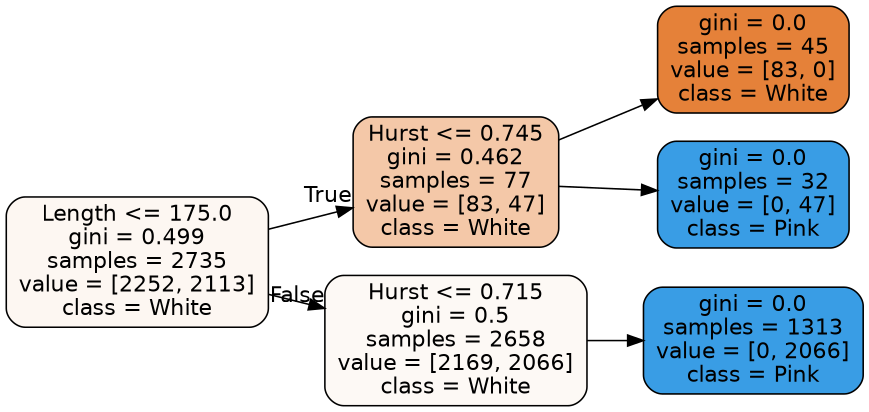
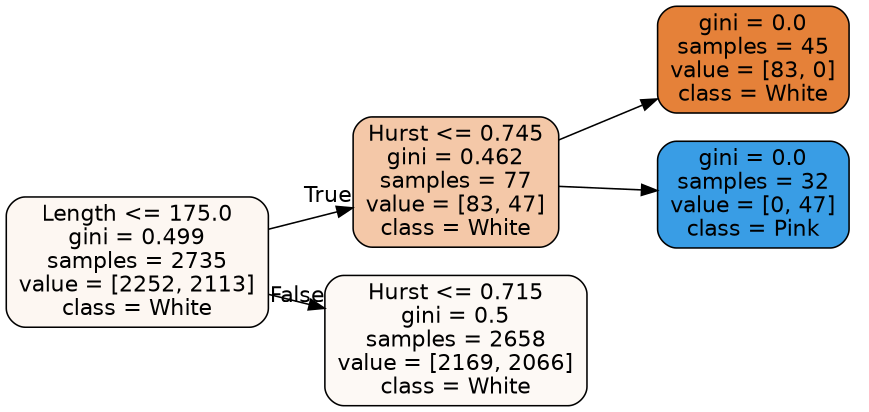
node "gini = 0.0 samples = 1313 value = [0, 2066] class = Pink": removed
